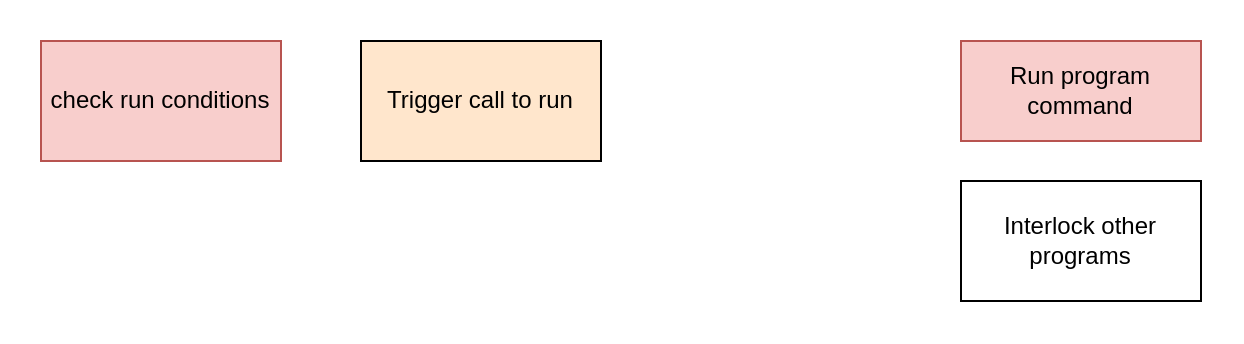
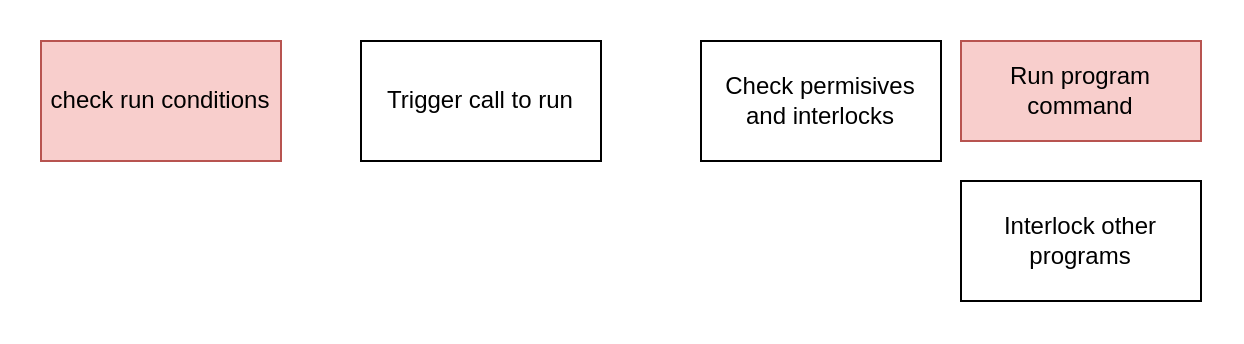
node "Trigger call to run": fillcolor #ffe6cc -> #ffffff
node "Check permisives and interlocks": added
